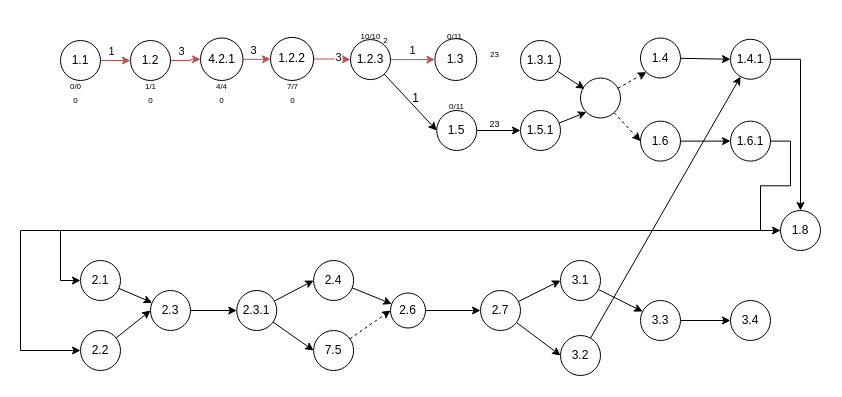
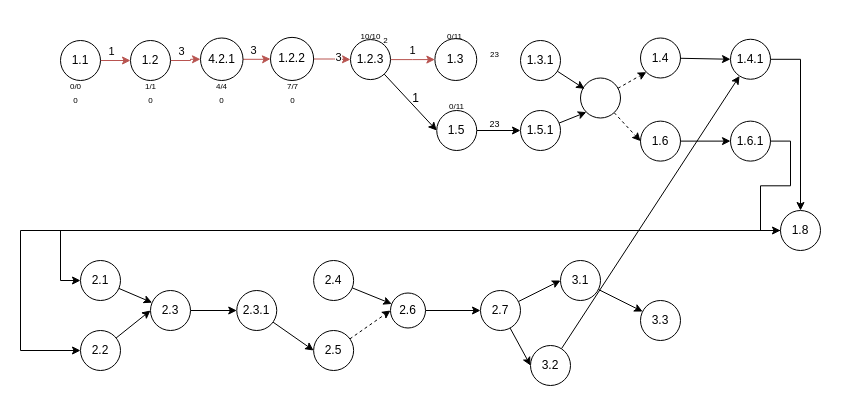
edge "2.3.1" -> "2.4": removed
edge "3.3" -> "3.4": removed
node "3.4": removed
node "7.5": label "7.5" -> "2.5"
node "3.2": moved (581, 356) -> (551, 366)
